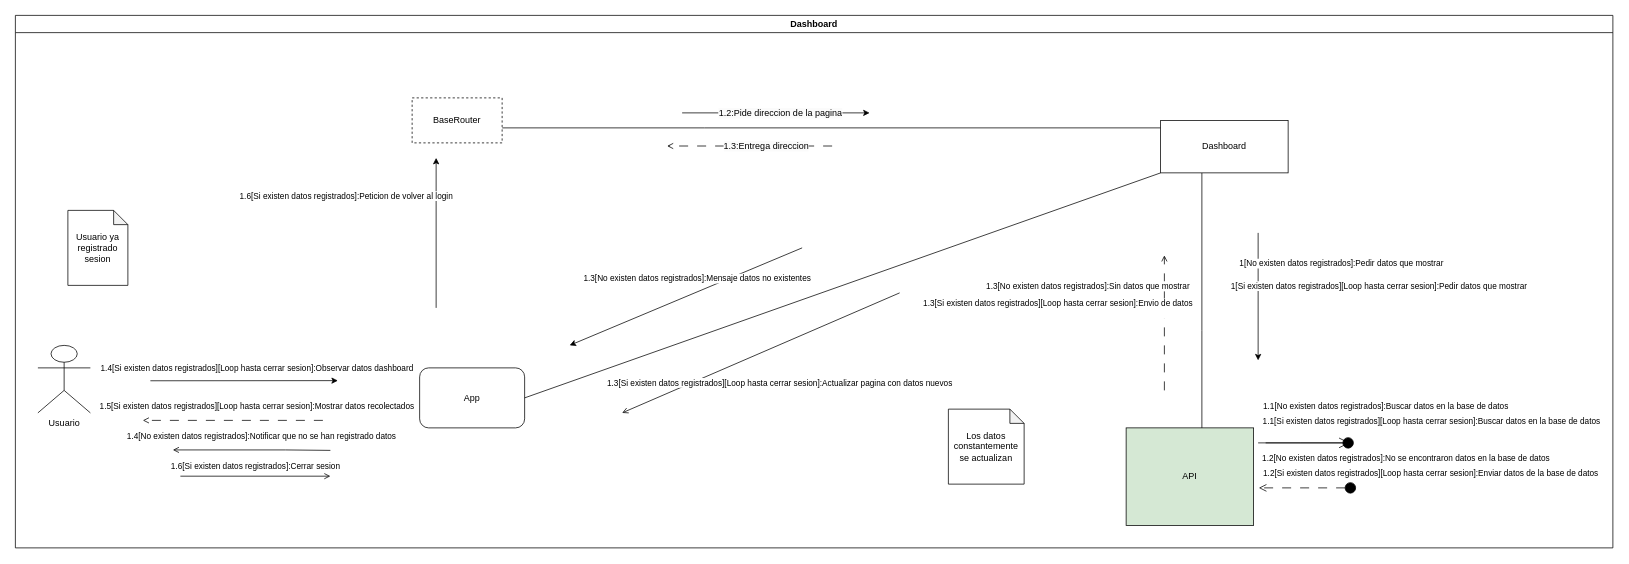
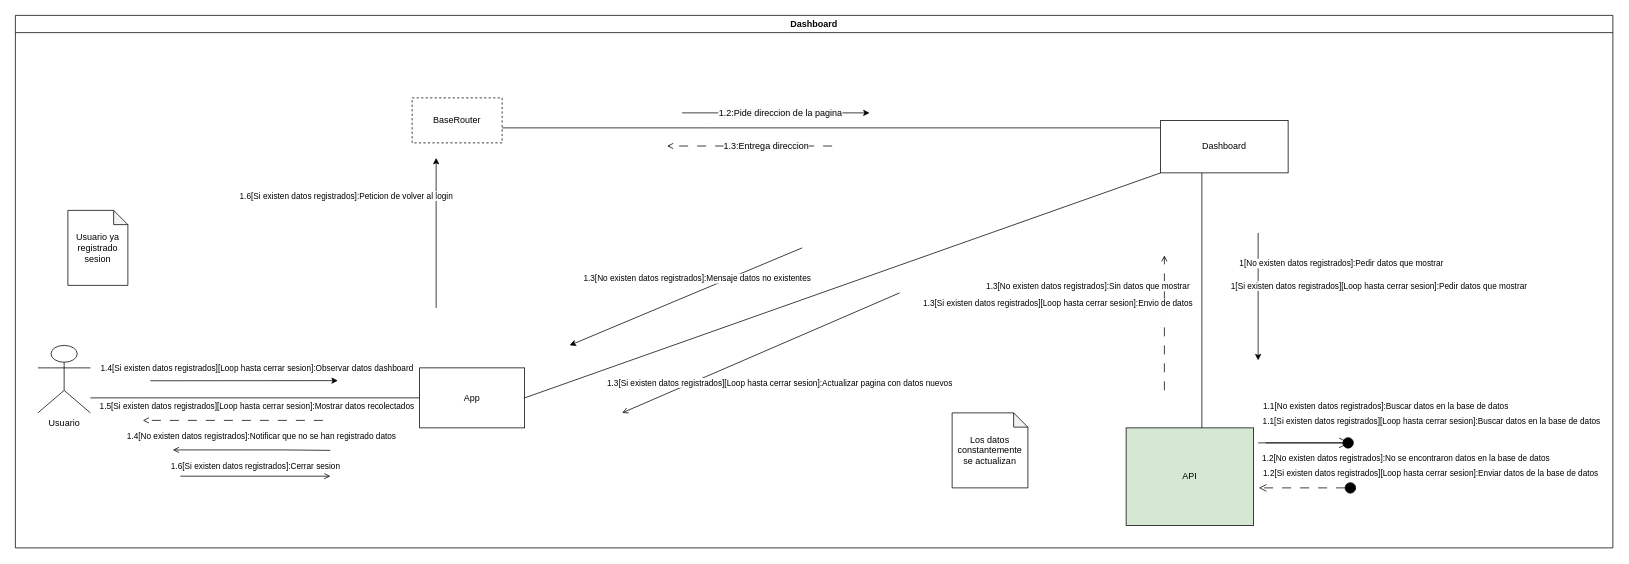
edge "Usuario" -- "App": added
node "App": shape rounded rectangle -> rectangle
node "Los datos constantemente se actualizan": moved (986, 447) -> (990, 450)
